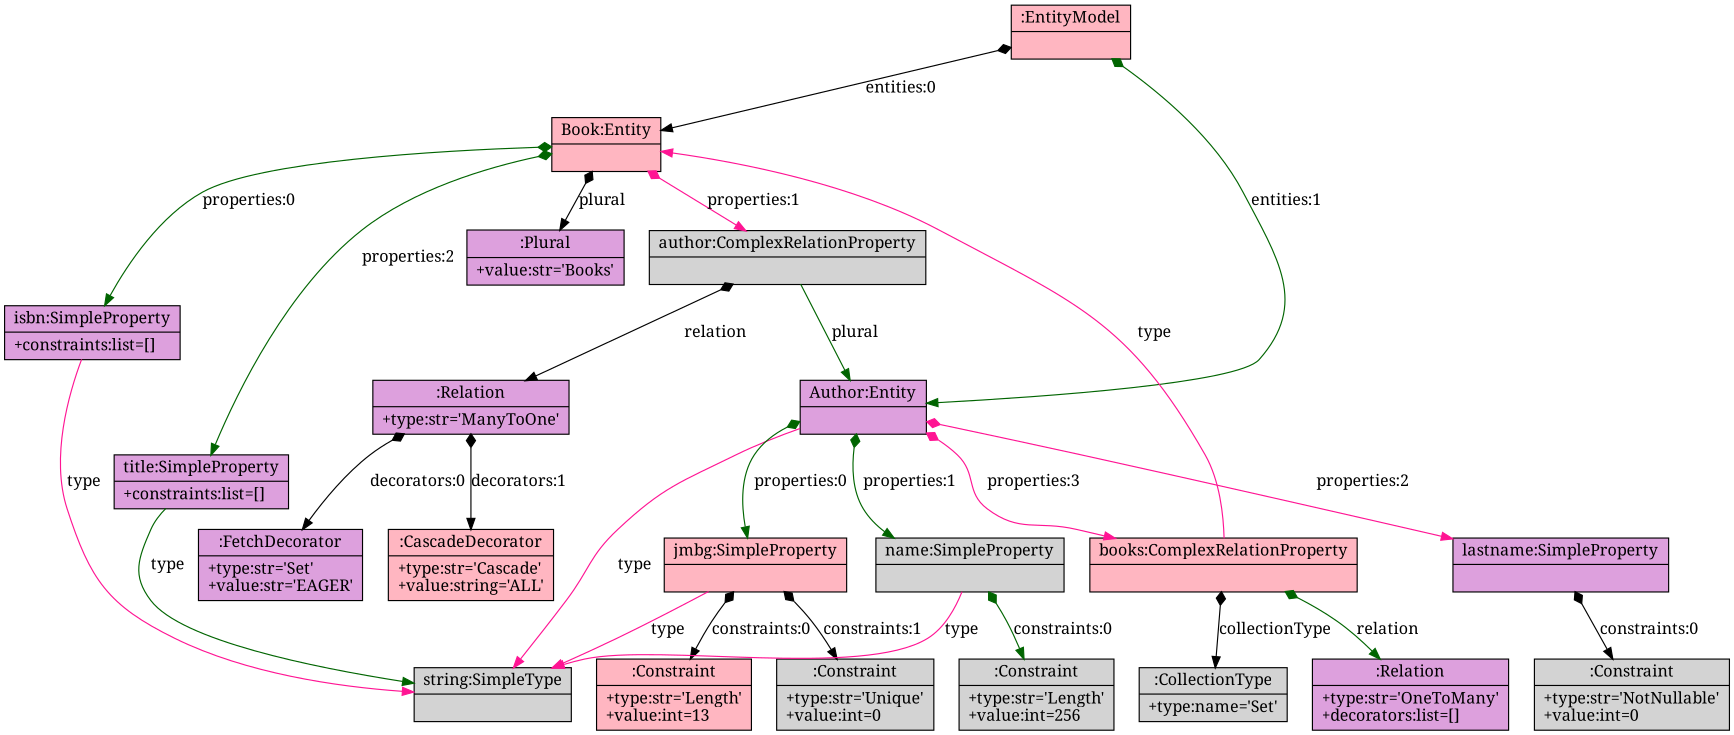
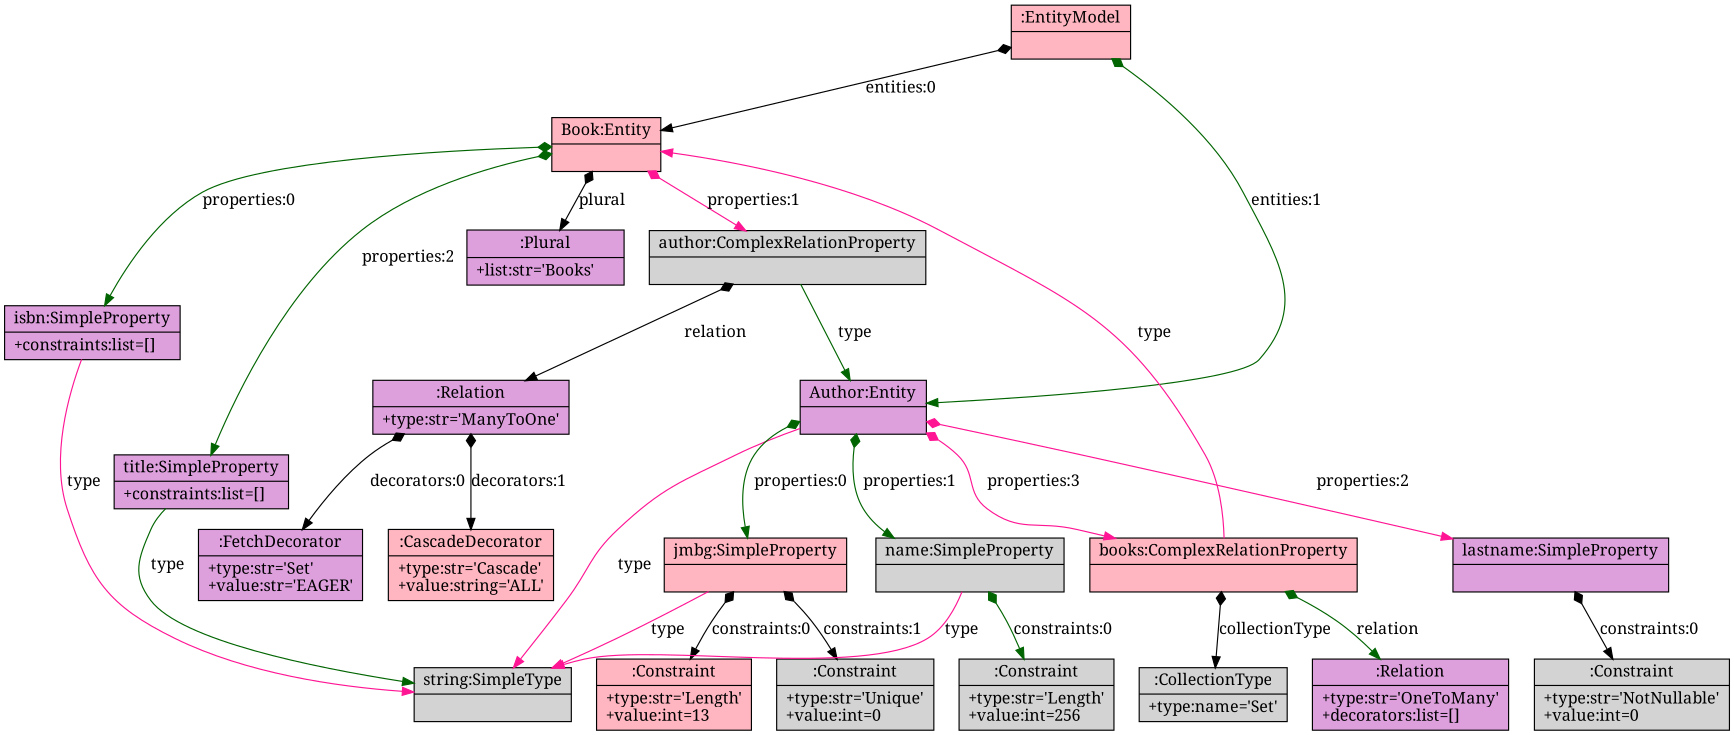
node ":Plural": text "+value:str='Books'" -> "+list:str='Books'"
edge "author:ComplexRelationProperty" -- "Author:Entity": label "plural" -> "type"
